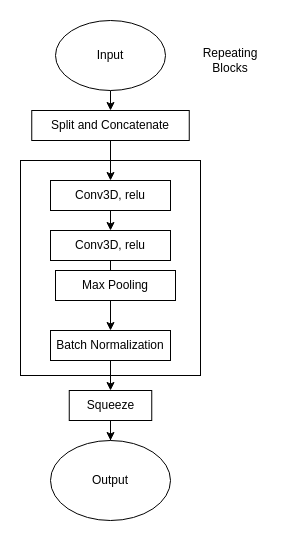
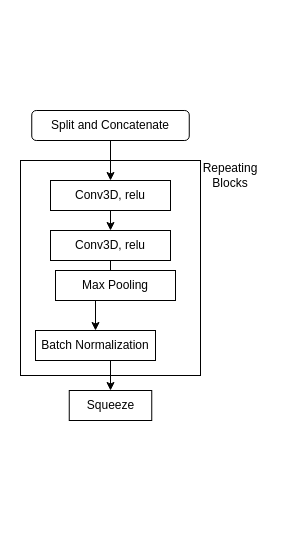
node "Input": removed
node "Repeating Blocks": moved (231, 61) -> (231, 176)
edge "Input" -> "Split and Concatenate": removed
node "Split and Concatenate": shape rectangle -> rounded rectangle
node "Batch Normalization": moved (111, 346) -> (96, 346)
edge "Squeeze" -> "Output": removed
node "Output": removed
